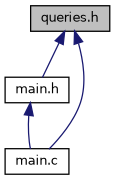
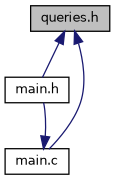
edge "main.c" -> "main.h": reversed
